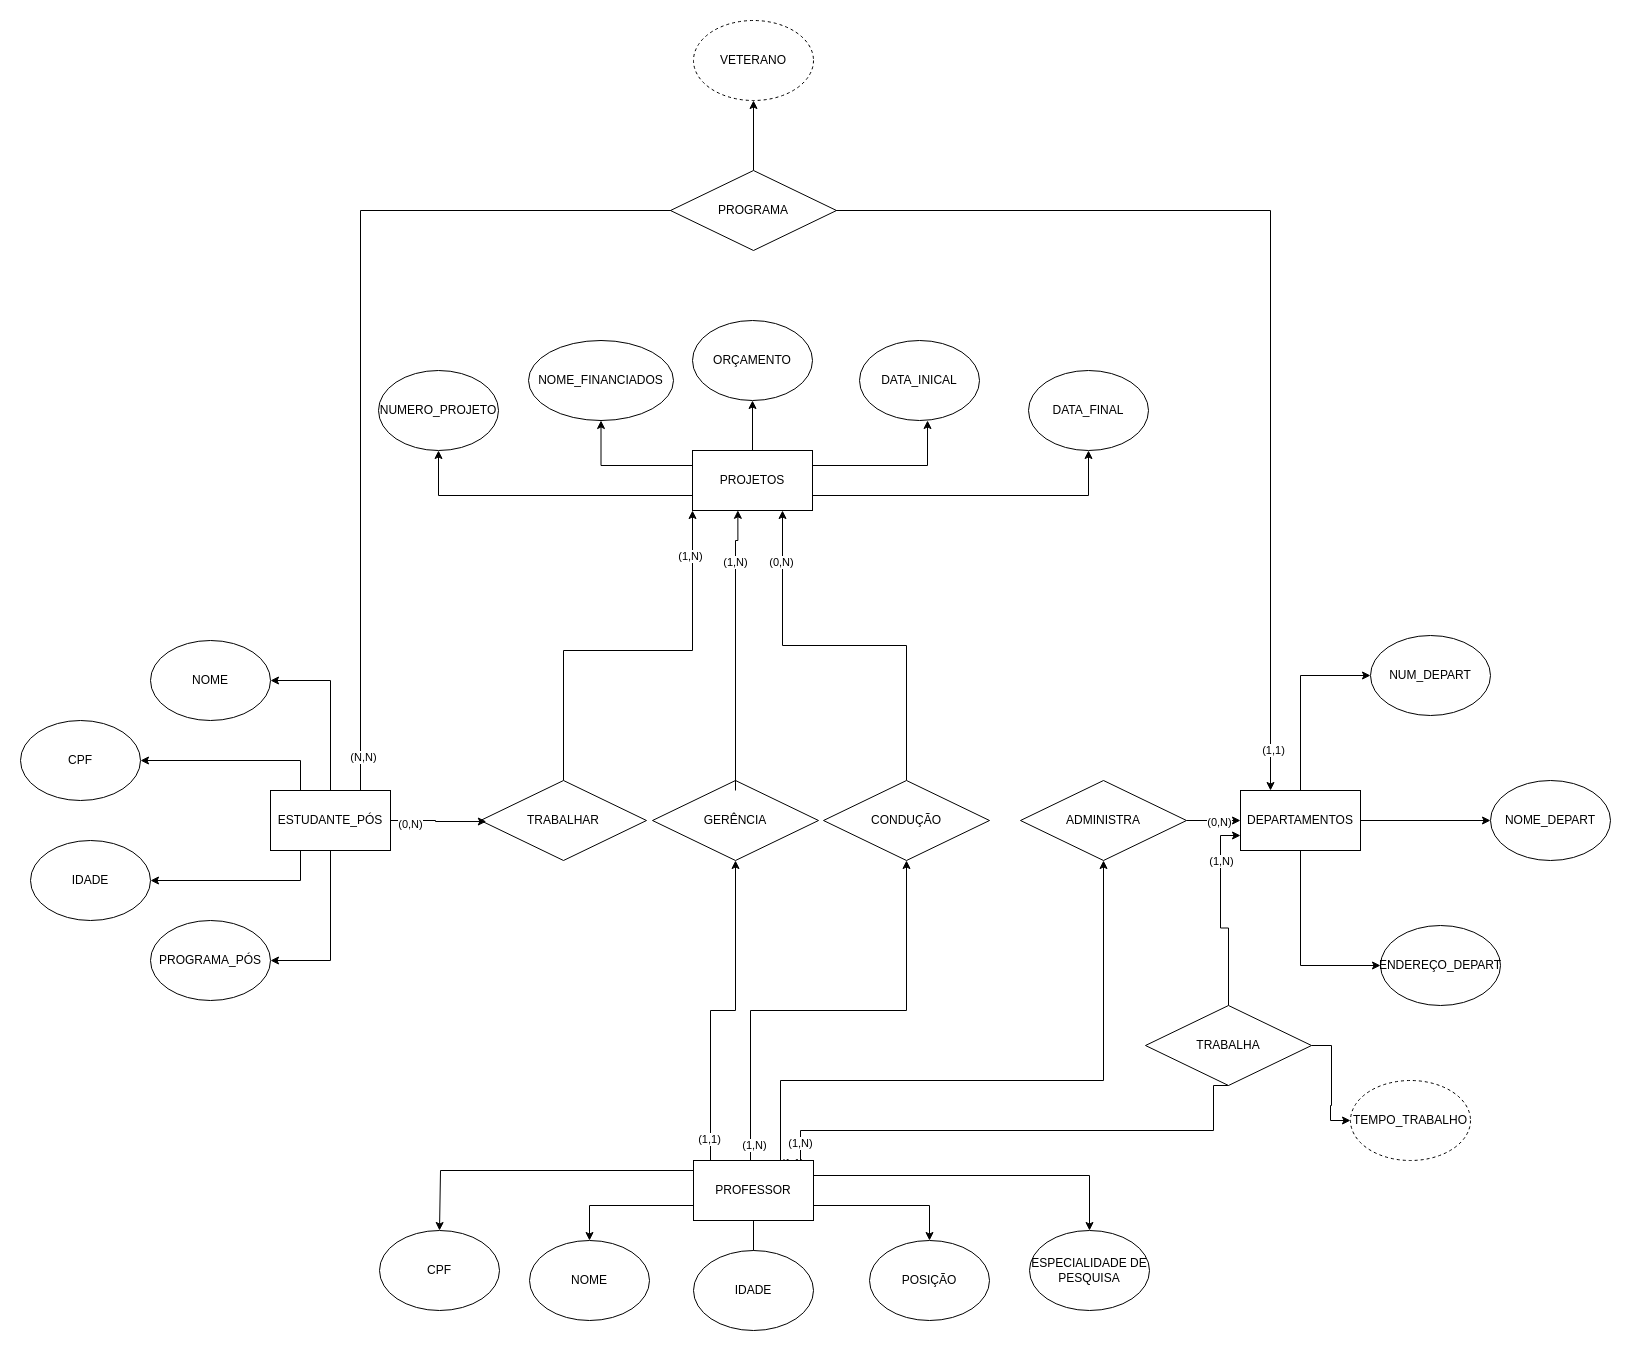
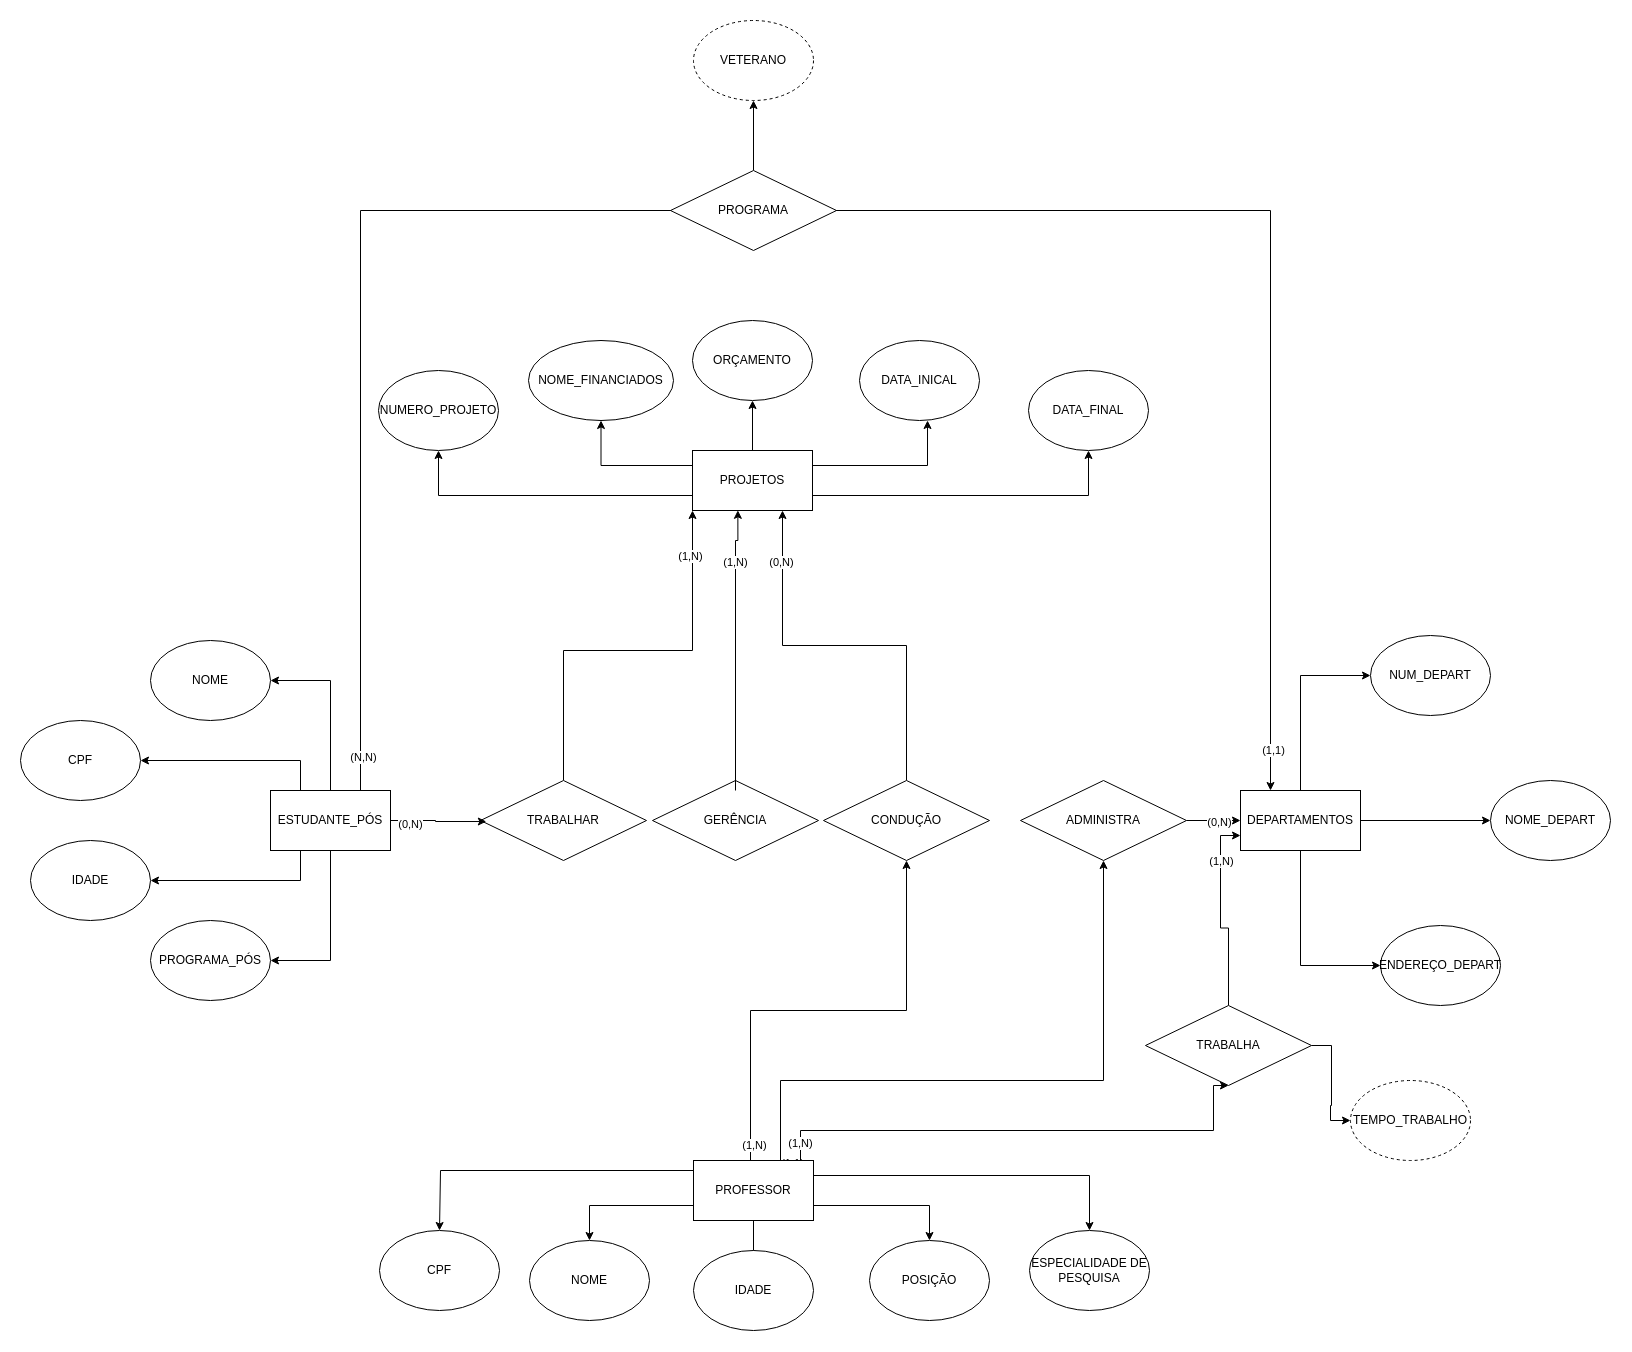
edge "PROFESSOR" -> "GERÊNCIA": removed, label "(1,1)"
edge "TRABALHA" -- "PROFESSOR": arrowhead none -> classic
